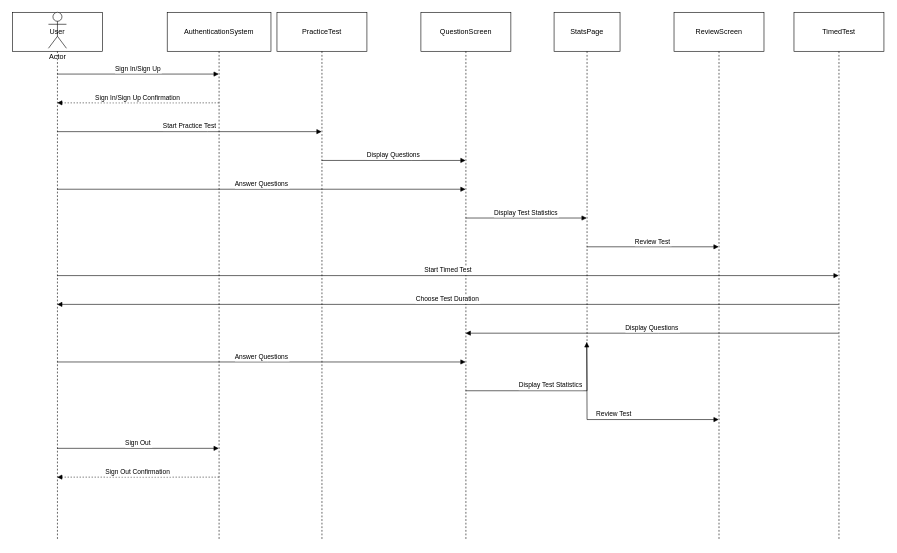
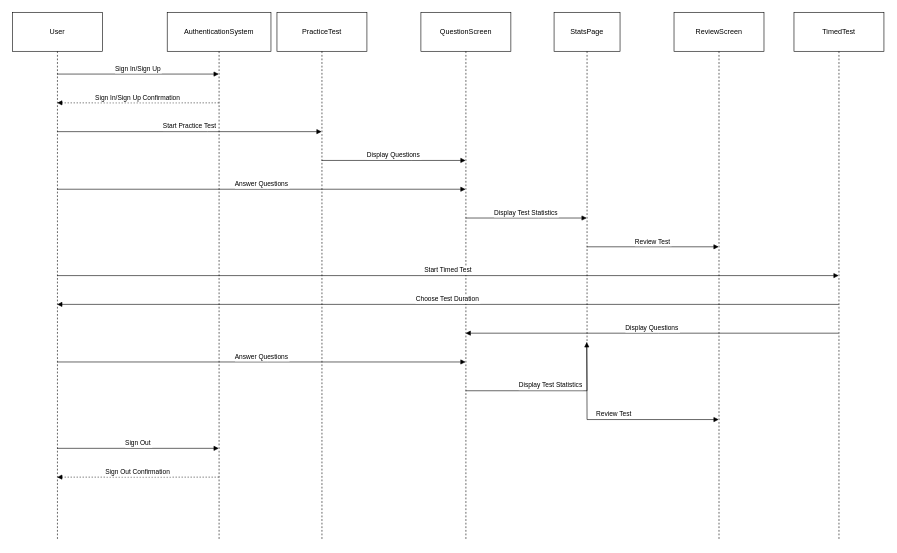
node "Actor": removed
